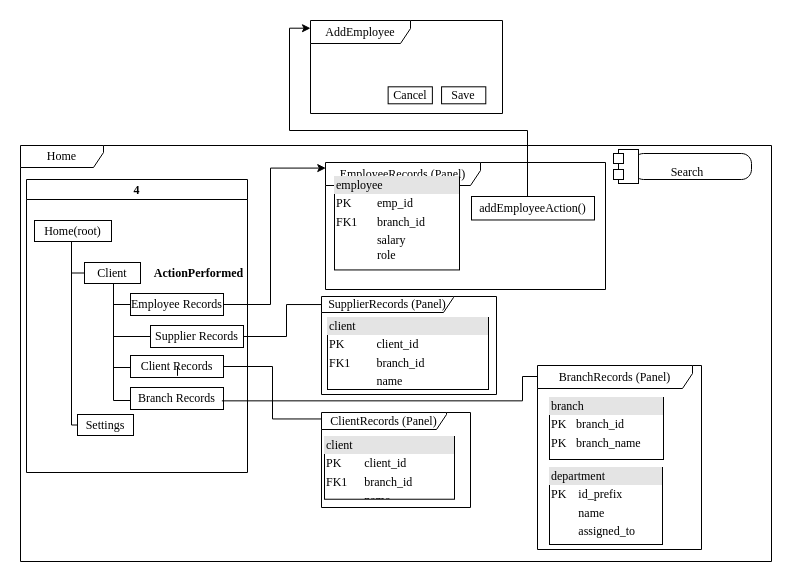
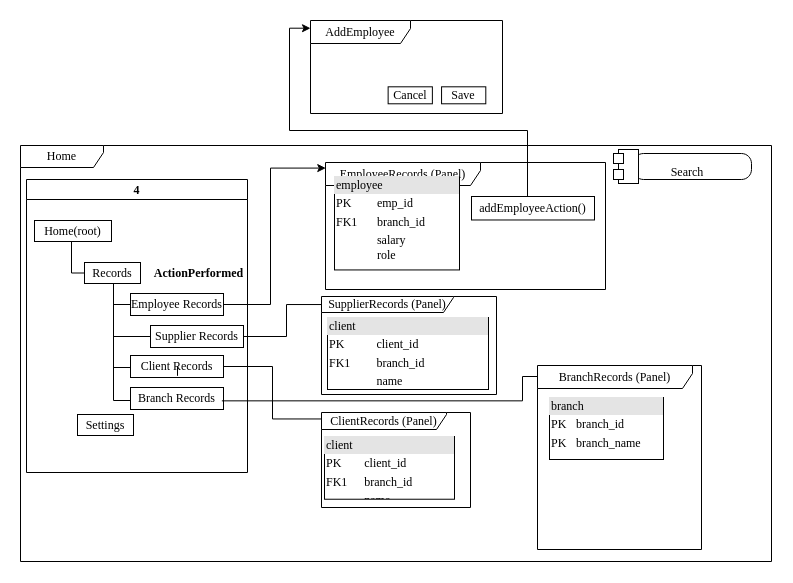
node "Client": label "Client" -> "Records"
edge "Home(root)" -- "Settings": removed
node "department PK id_prefix name assigned_to": removed
